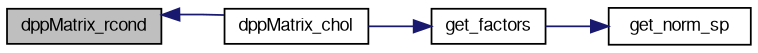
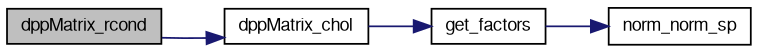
edge "dppMatrix_chol" -> "dppMatrix_rcond": reversed
node "get_norm_sp": label "get_norm_sp" -> "norm_norm_sp"
